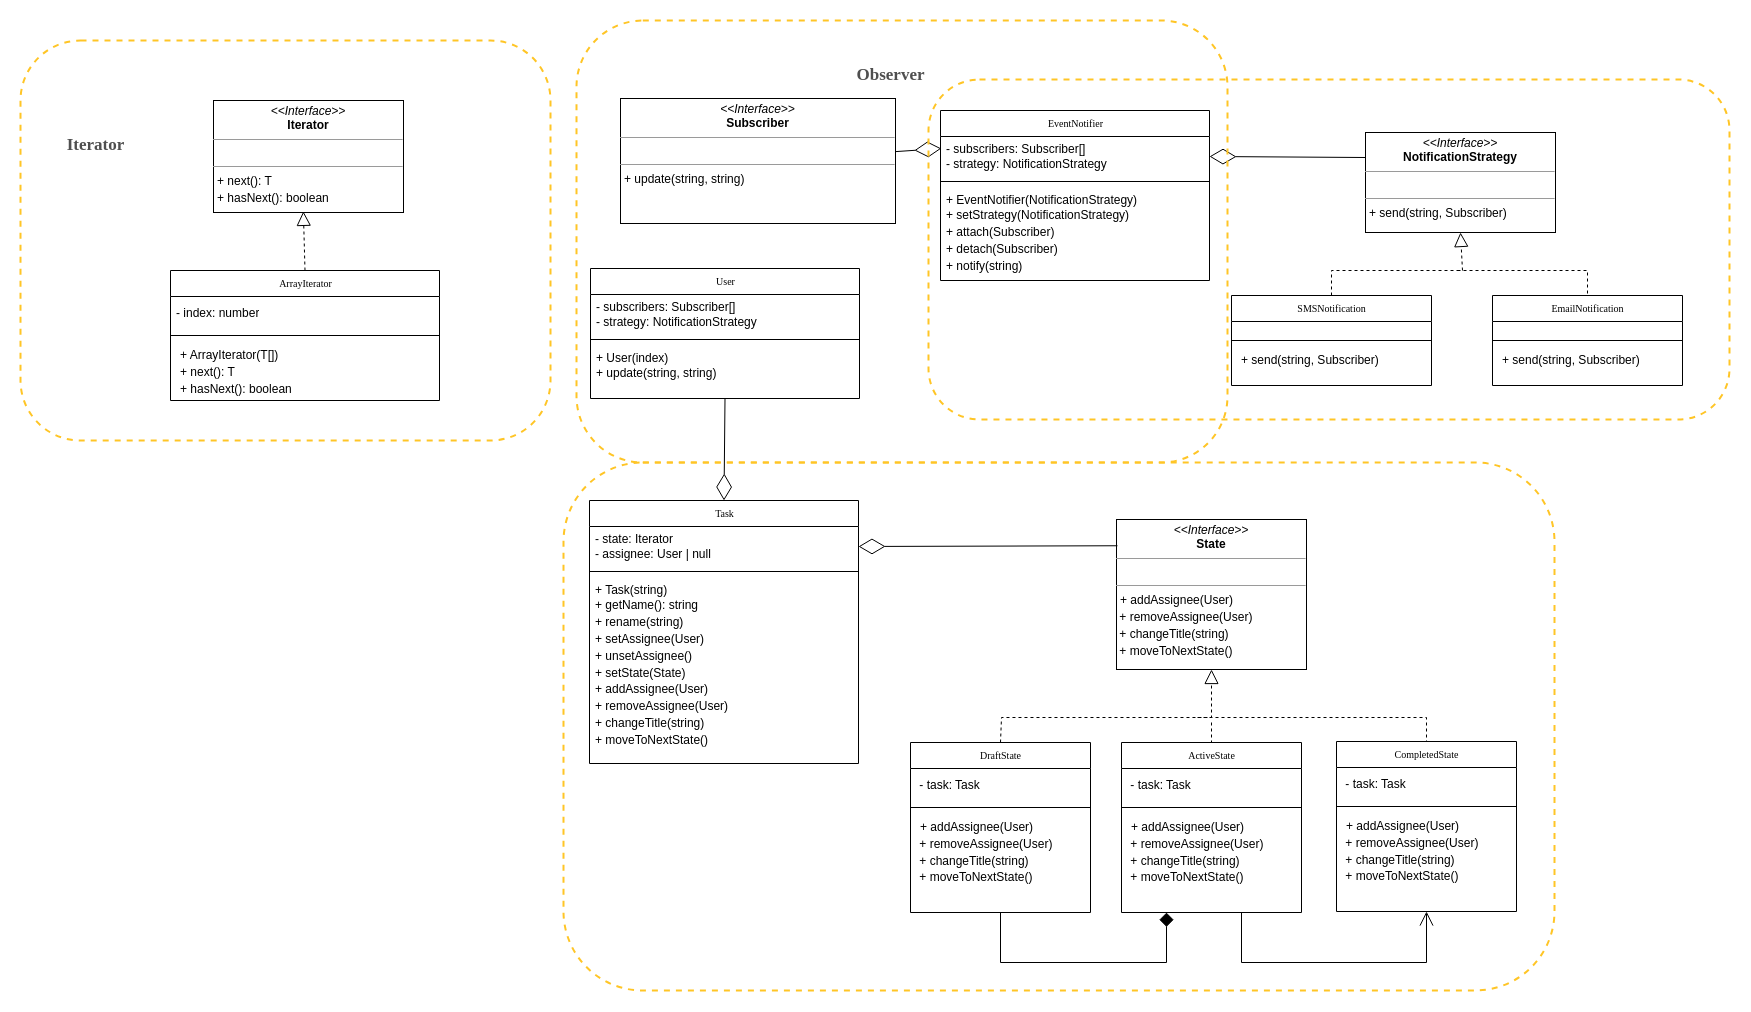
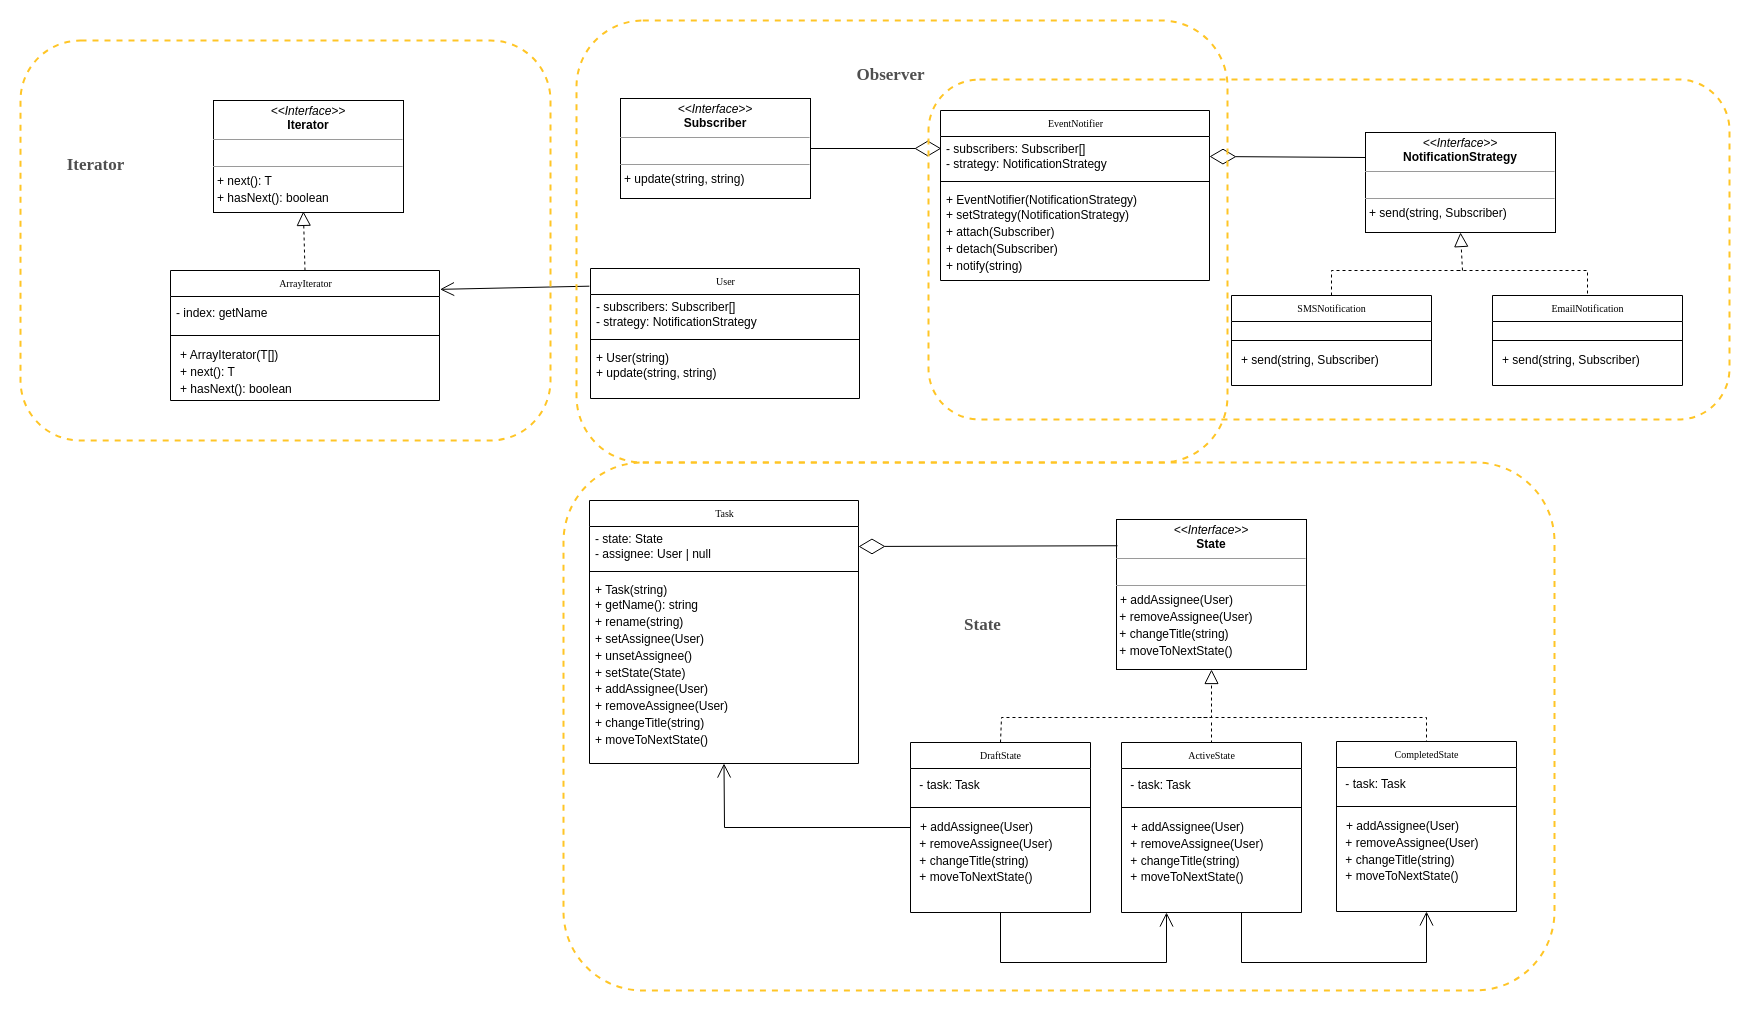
node "Iterator": moved (96, 146) -> (96, 166)
node "<<Interface>> Subscriber + update(string, string)": size 275x125 -> 190x100
edge "User" -> "ArrayIterator": added
node "- index: number": label "- index: number" -> "- index: getName"
node "+ User(index) + update(string, string)": label "+ User(index) + update(string, string)" -> "+ User(string) + update(string, string)"
edge "User" -> "Task": removed
node "- state: Iterator - assignee: User | null": label "- state: Iterator - assignee: User | null" -> "- state: State - assignee: User | null"
node "State": added
edge "DraftState" -> "Task": added
edge "DraftState" -> "ActiveState": arrowhead diamond -> open
